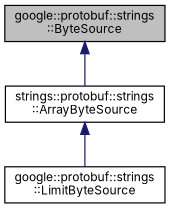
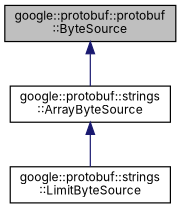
node "google::protobuf::strings ::ByteSource": label "google::protobuf::strings ::ByteSource" -> "google::protobuf::protobuf ::ByteSource"
node "strings::protobuf::strings ::ArrayByteSource": label "strings::protobuf::strings ::ArrayByteSource" -> "google::protobuf::strings ::ArrayByteSource"
